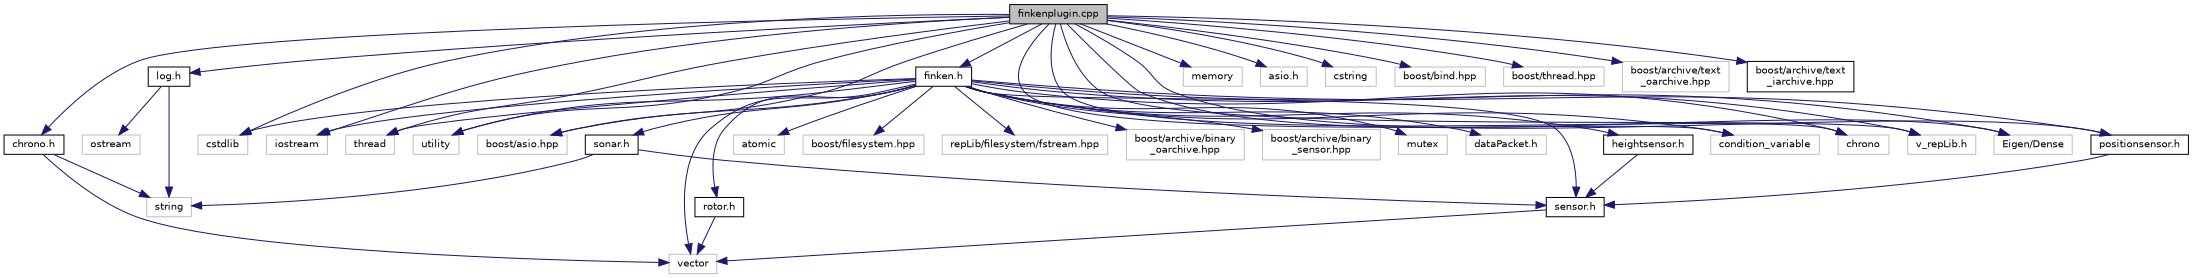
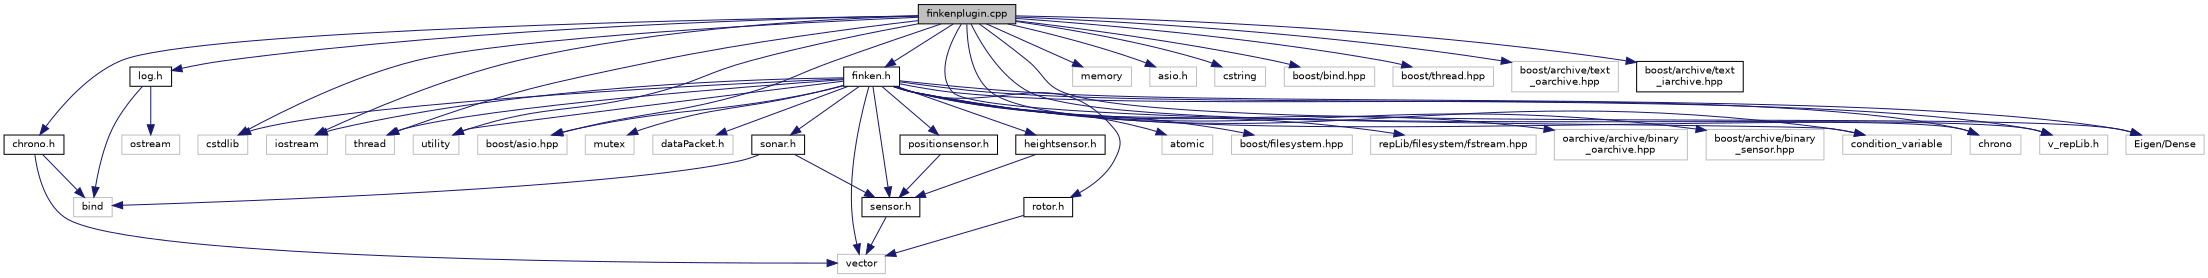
edge "finkenplugin.cpp" -> "positionsensor.h": removed
node "boost/archive/binary _oarchive.hpp": label "boost/archive/binary _oarchive.hpp" -> "oarchive/archive/binary _oarchive.hpp"
node "string": label "string" -> "bind"
